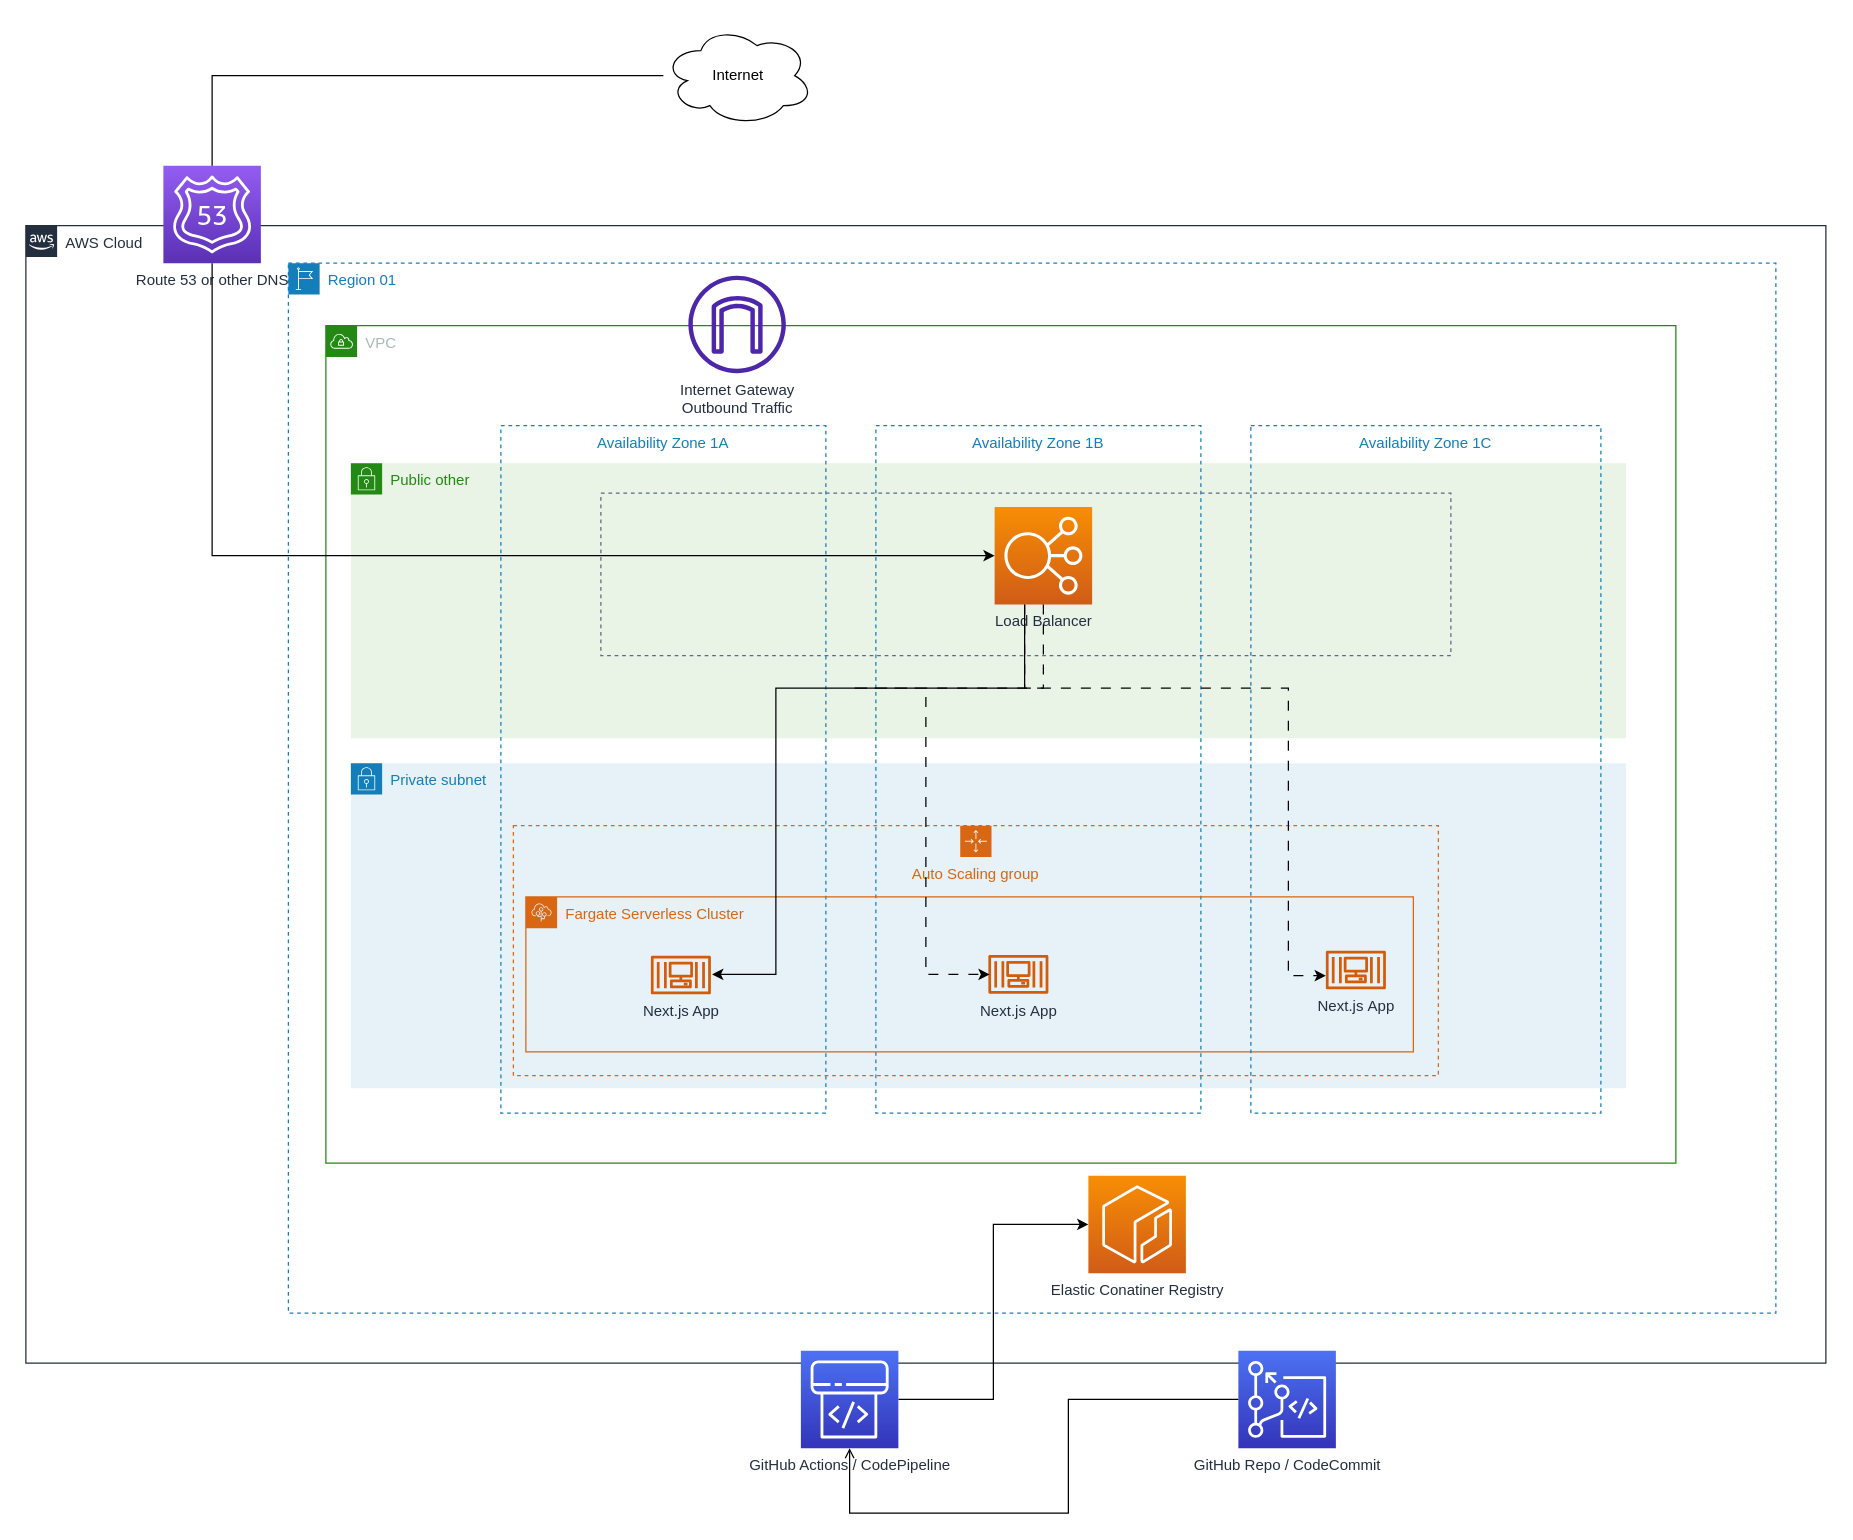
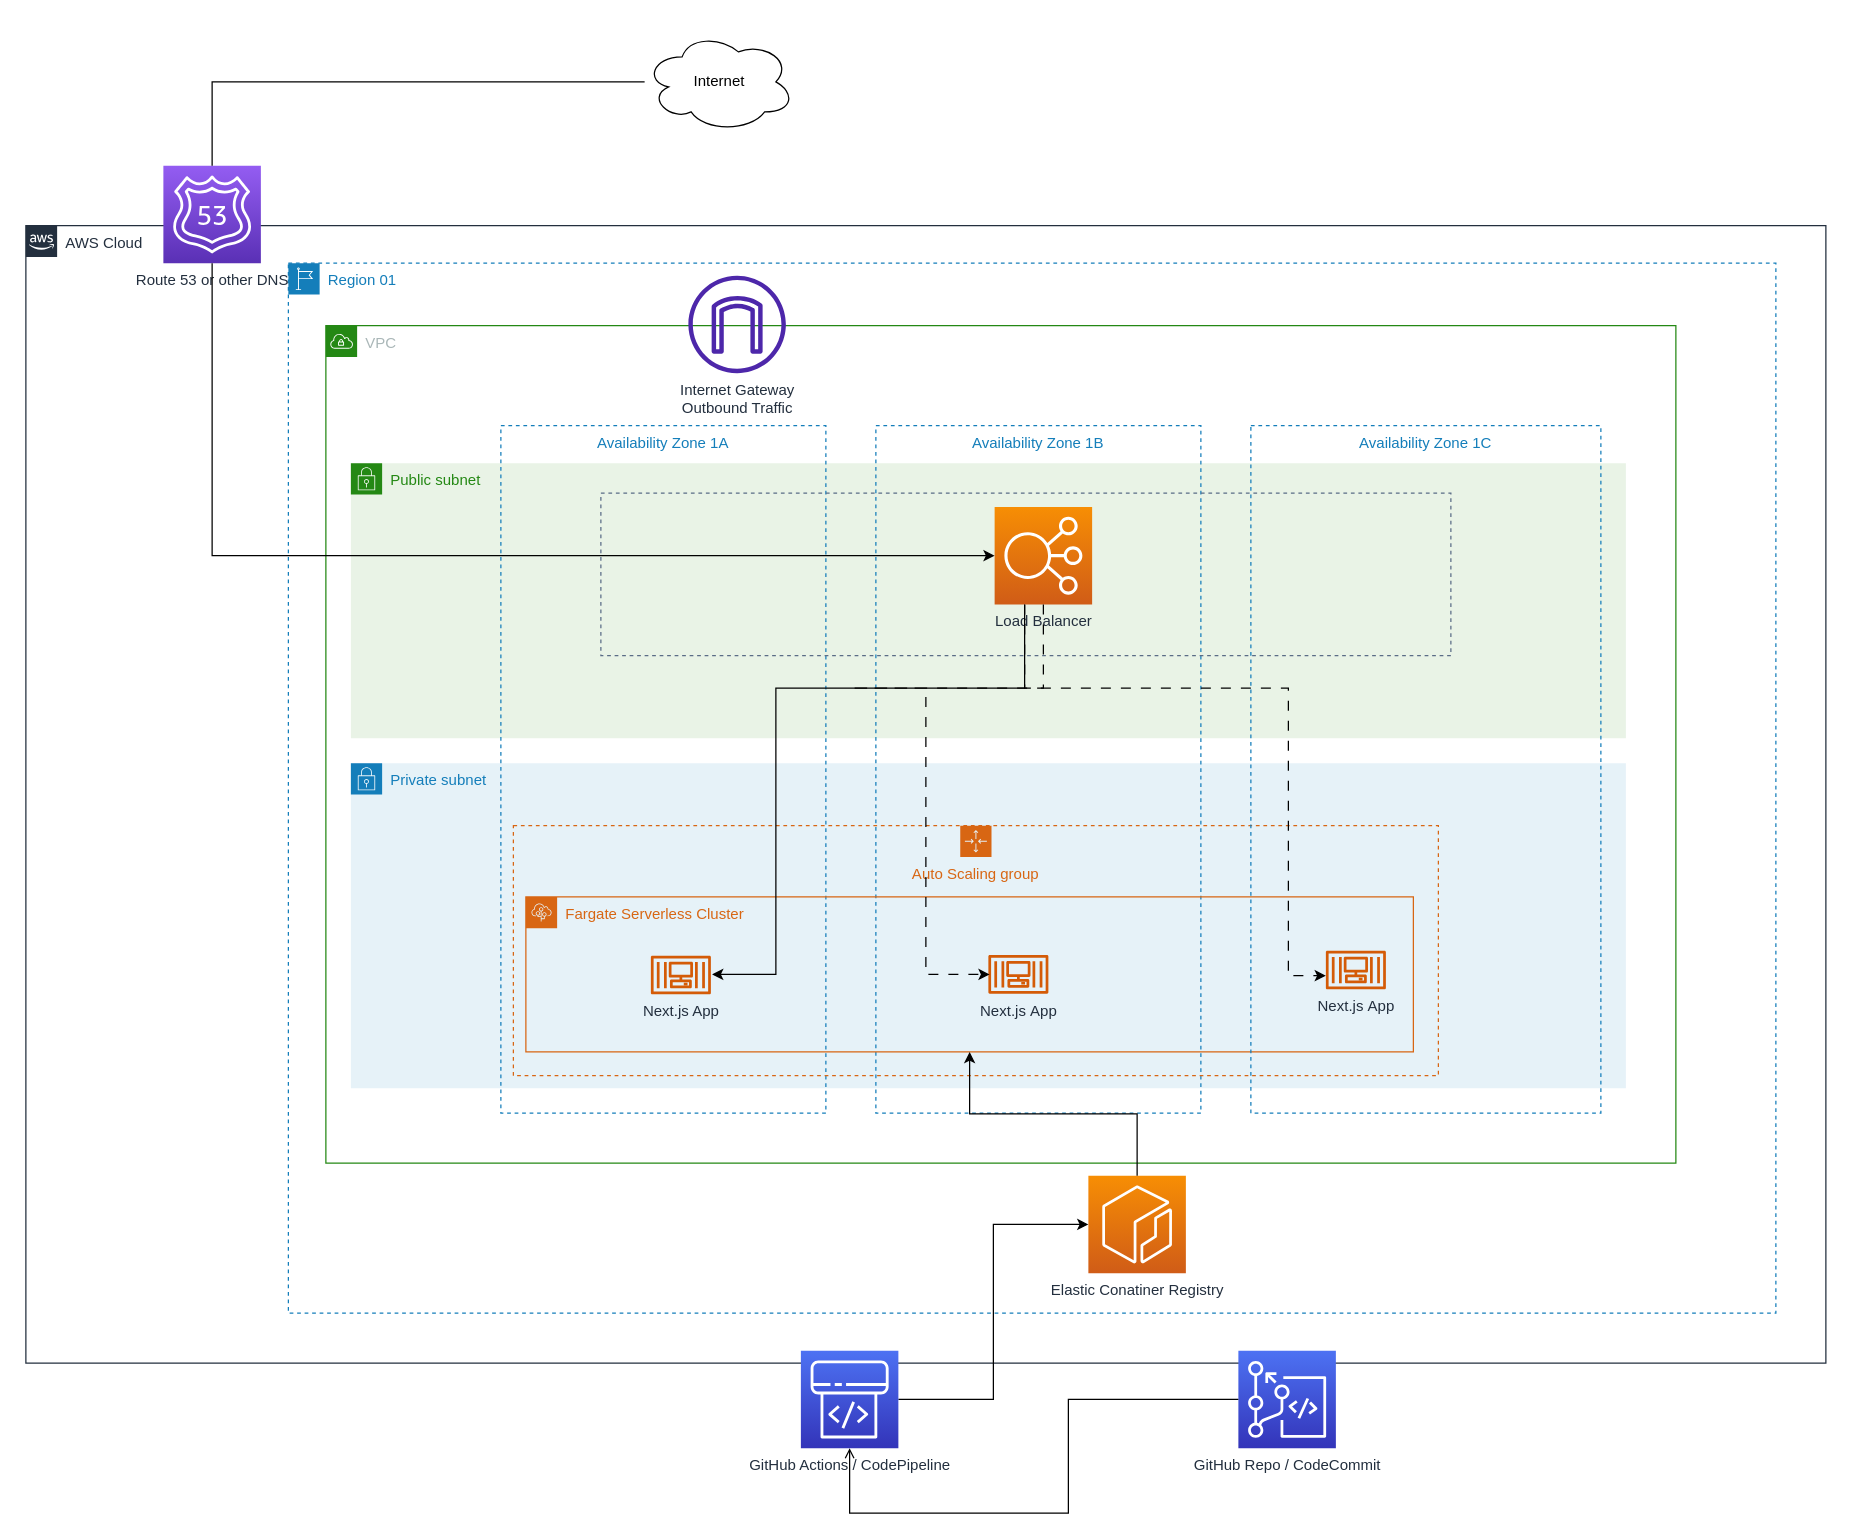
node "Internet": moved (738, 76) -> (719, 82)
node "Public other": label "Public other" -> "Public subnet"
edge "Elastic Conatiner Registry" -> "Fargate Serverless Cluster": added
